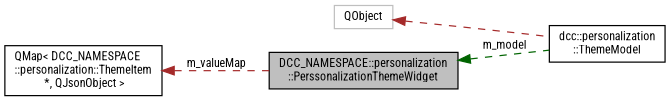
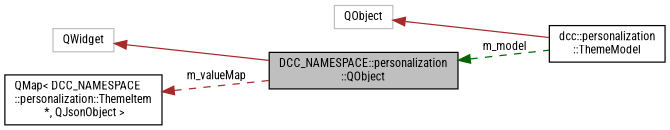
edge "dcc::personalization ::ThemeModel" -> "QObject": style dashed -> solid
node "QWidget": added
node "DCC_NAMESPACE::personalization ::PerssonalizationThemeWidget": label "DCC_NAMESPACE::personalization ::PerssonalizationThemeWidget" -> "DCC_NAMESPACE::personalization ::QObject"
